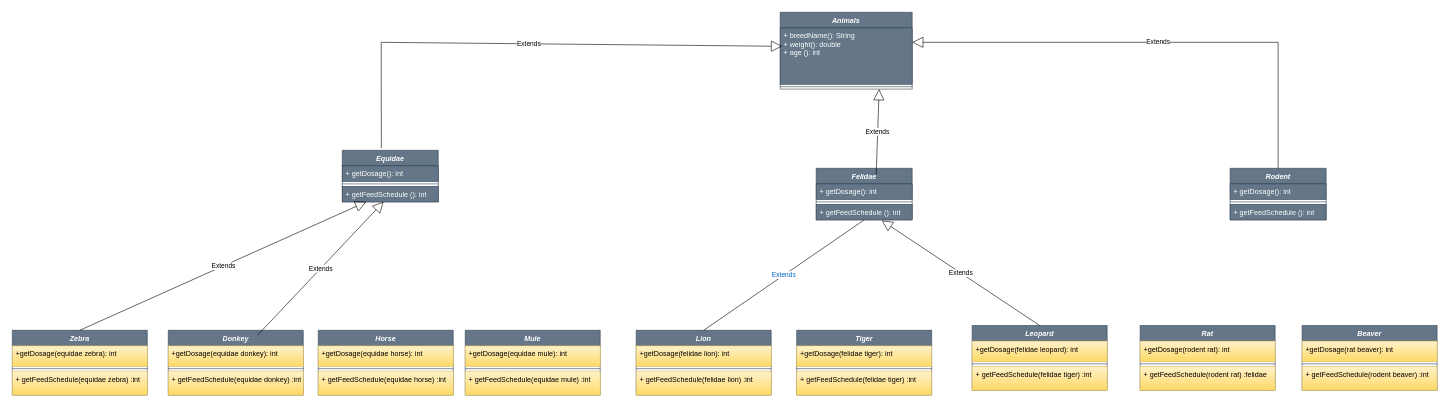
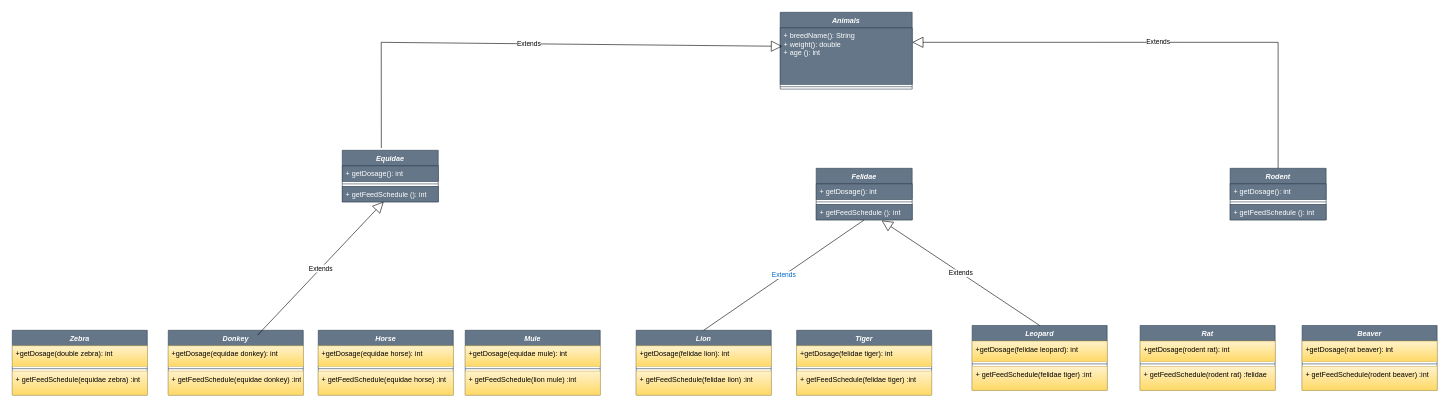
edge "Felidae" -> "Animals": removed, label "Extends"
edge "Zebra" -> "Equidae": removed, label "Extends"
node "+getDosage(equidae zebra): int": label "+getDosage(equidae zebra): int" -> "+getDosage(double zebra): int"
node "+ getFeedSchedule(equidae mule) :int": label "+ getFeedSchedule(equidae mule) :int" -> "+ getFeedSchedule(lion mule) :int"
